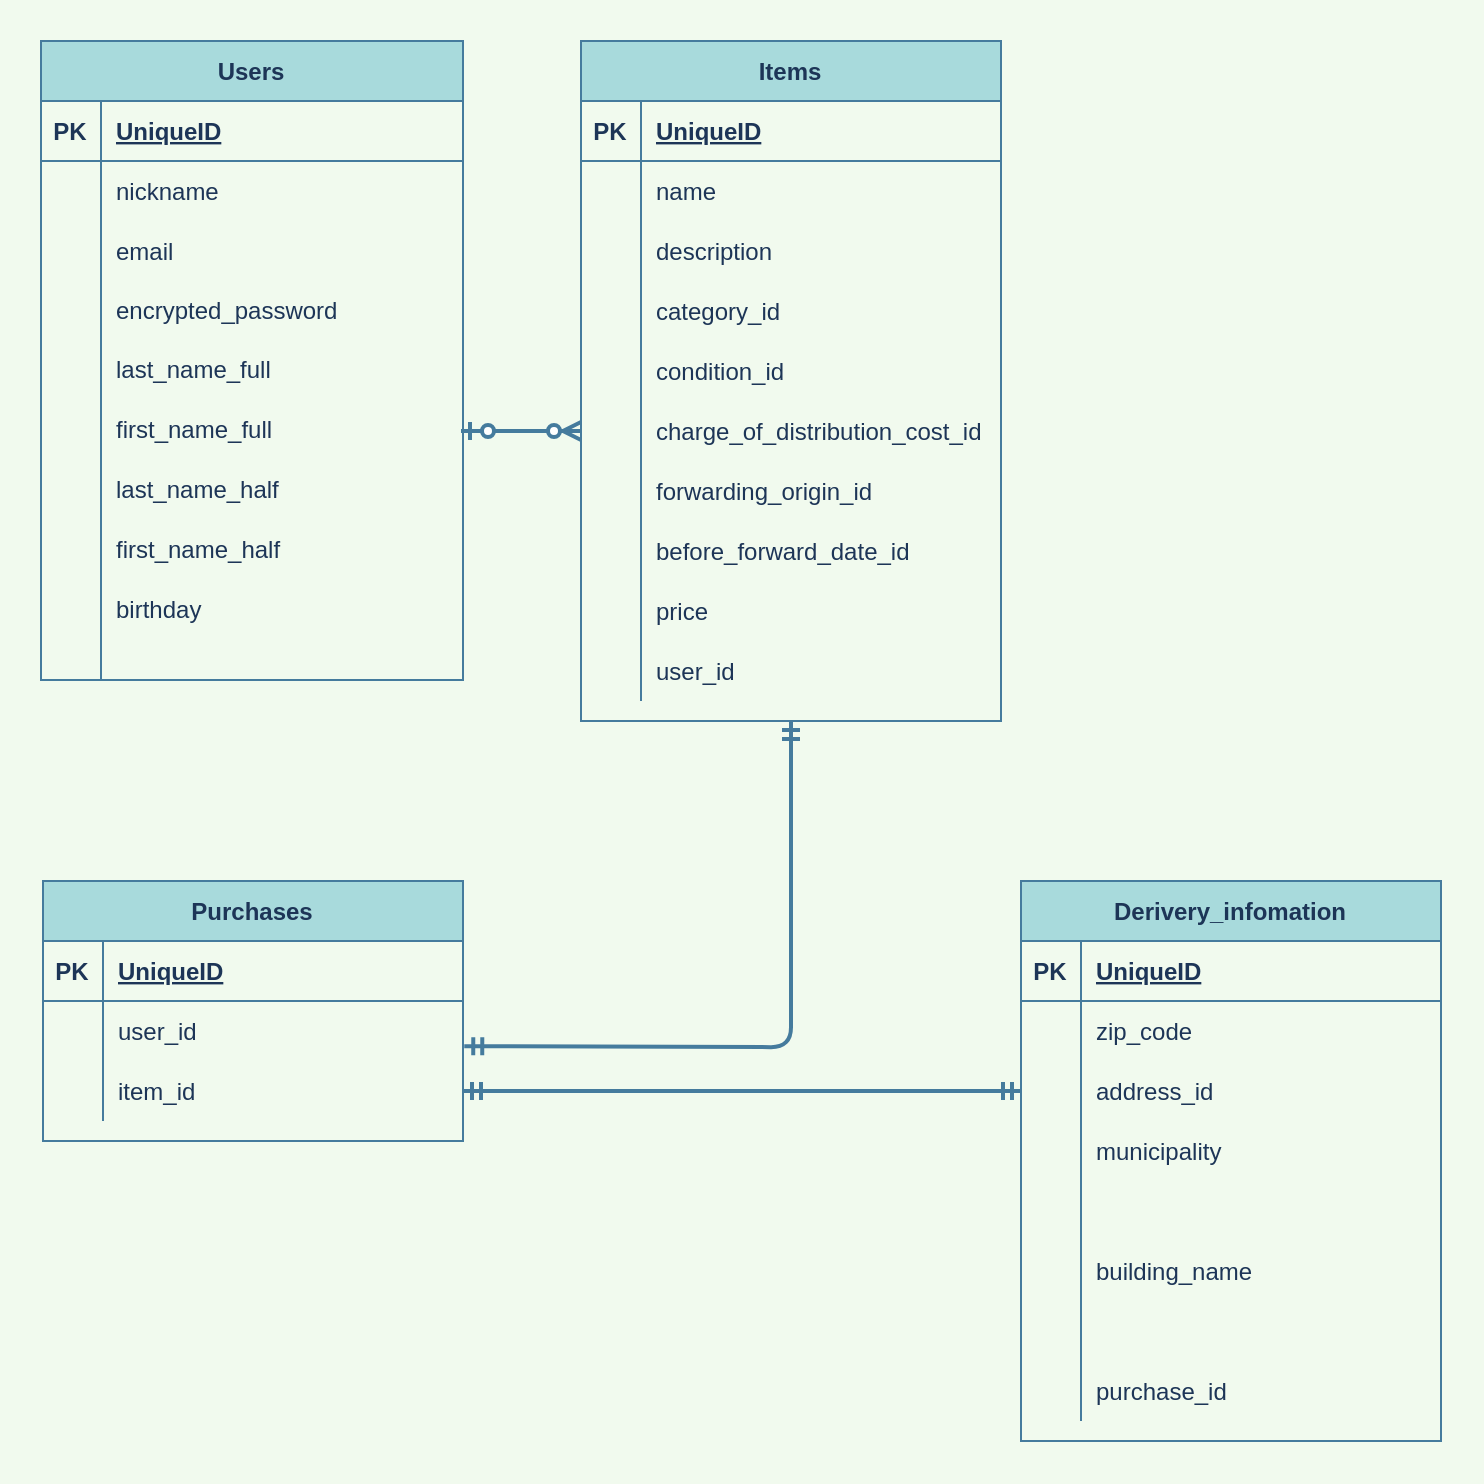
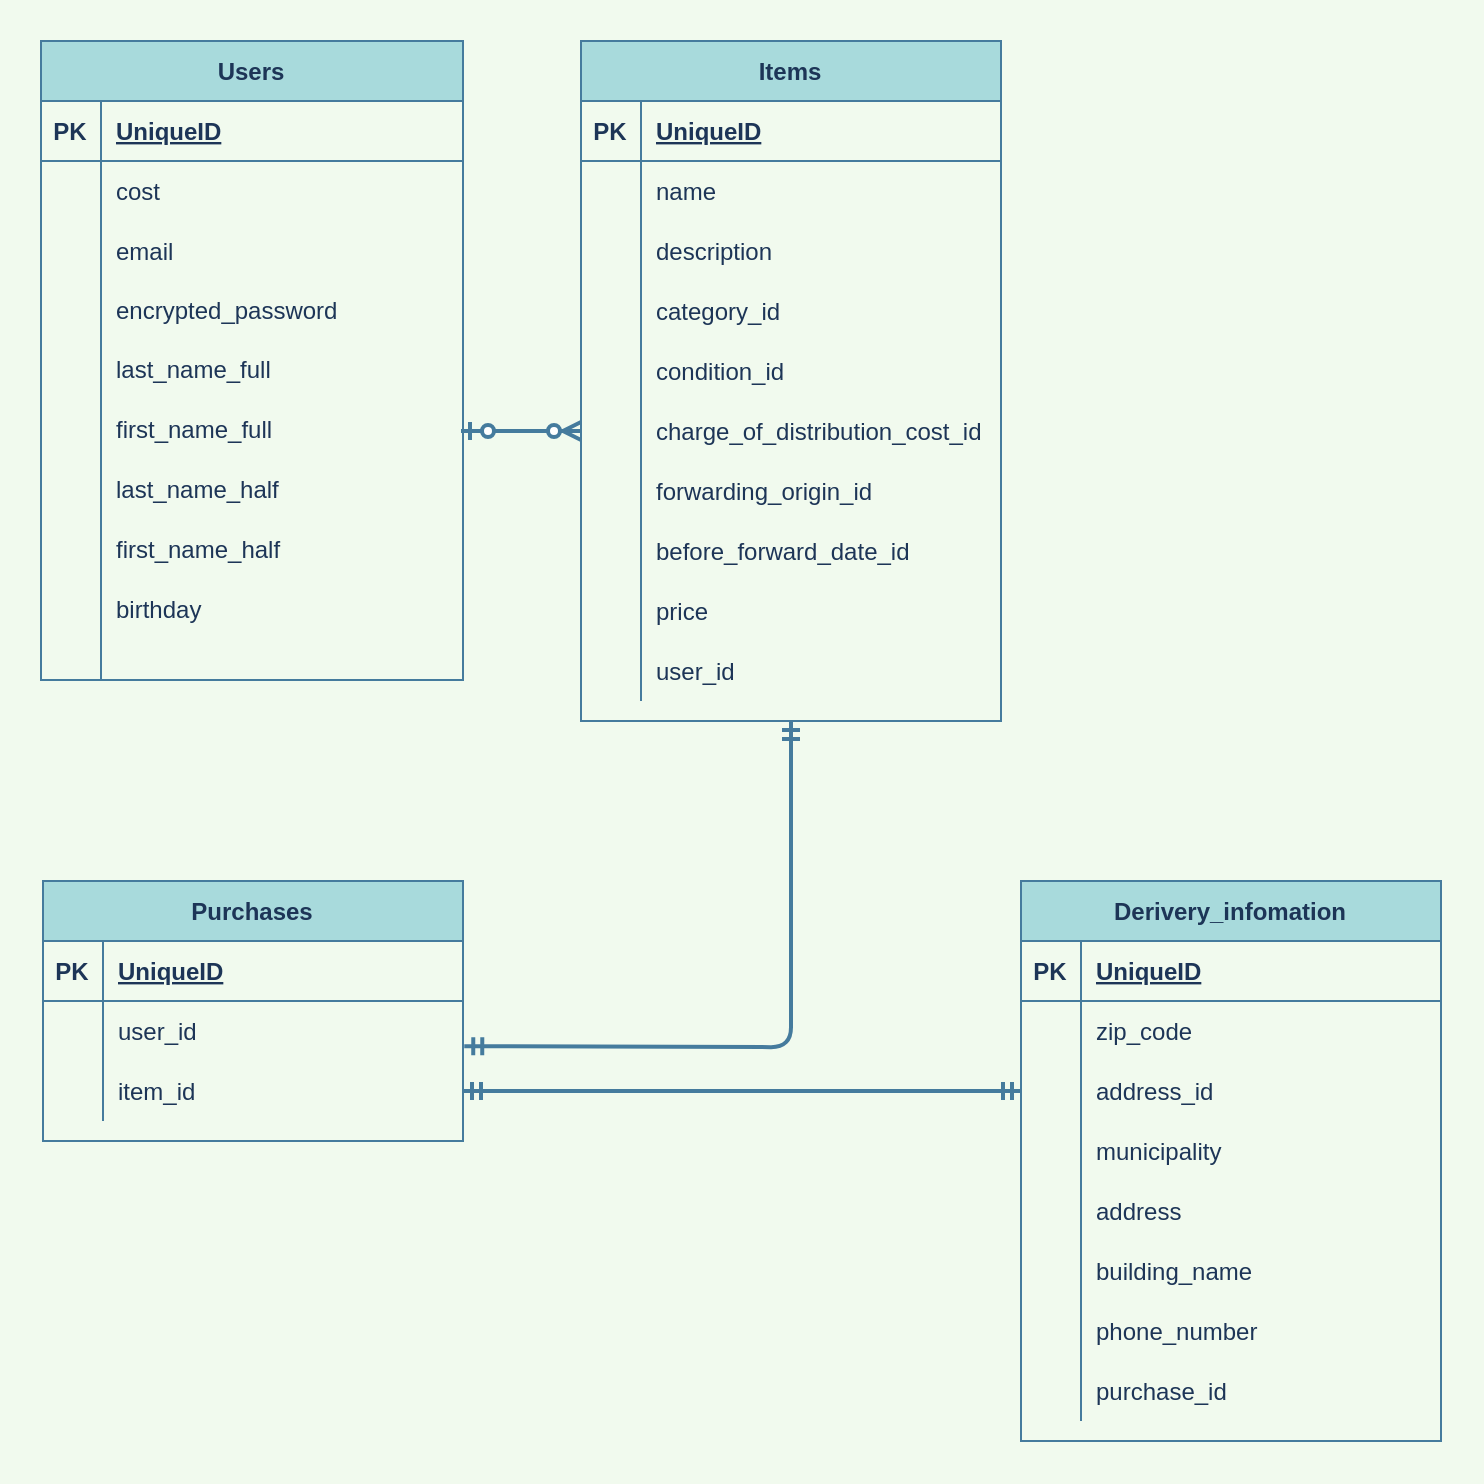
node "nickname": label "nickname" -> "cost"
node "address": added
node "phone_number": added
